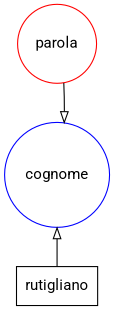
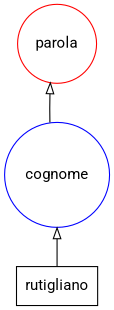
edge "parola" -> "cognome": reversed
